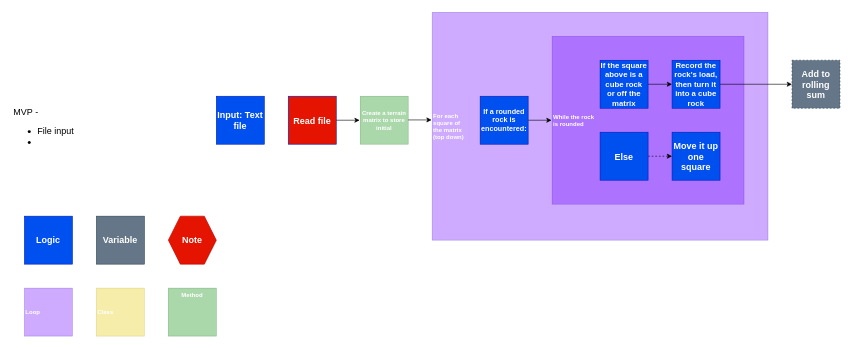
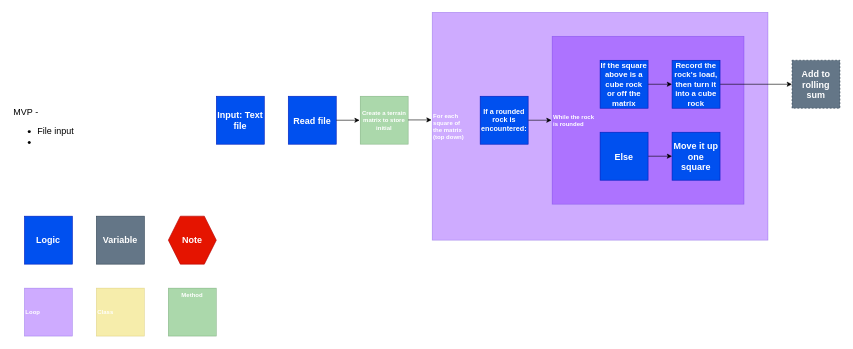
node "Read file": fillcolor #e51400 -> #0050ef
edge "Else" -> "Move it up one square": style dashed -> solid
